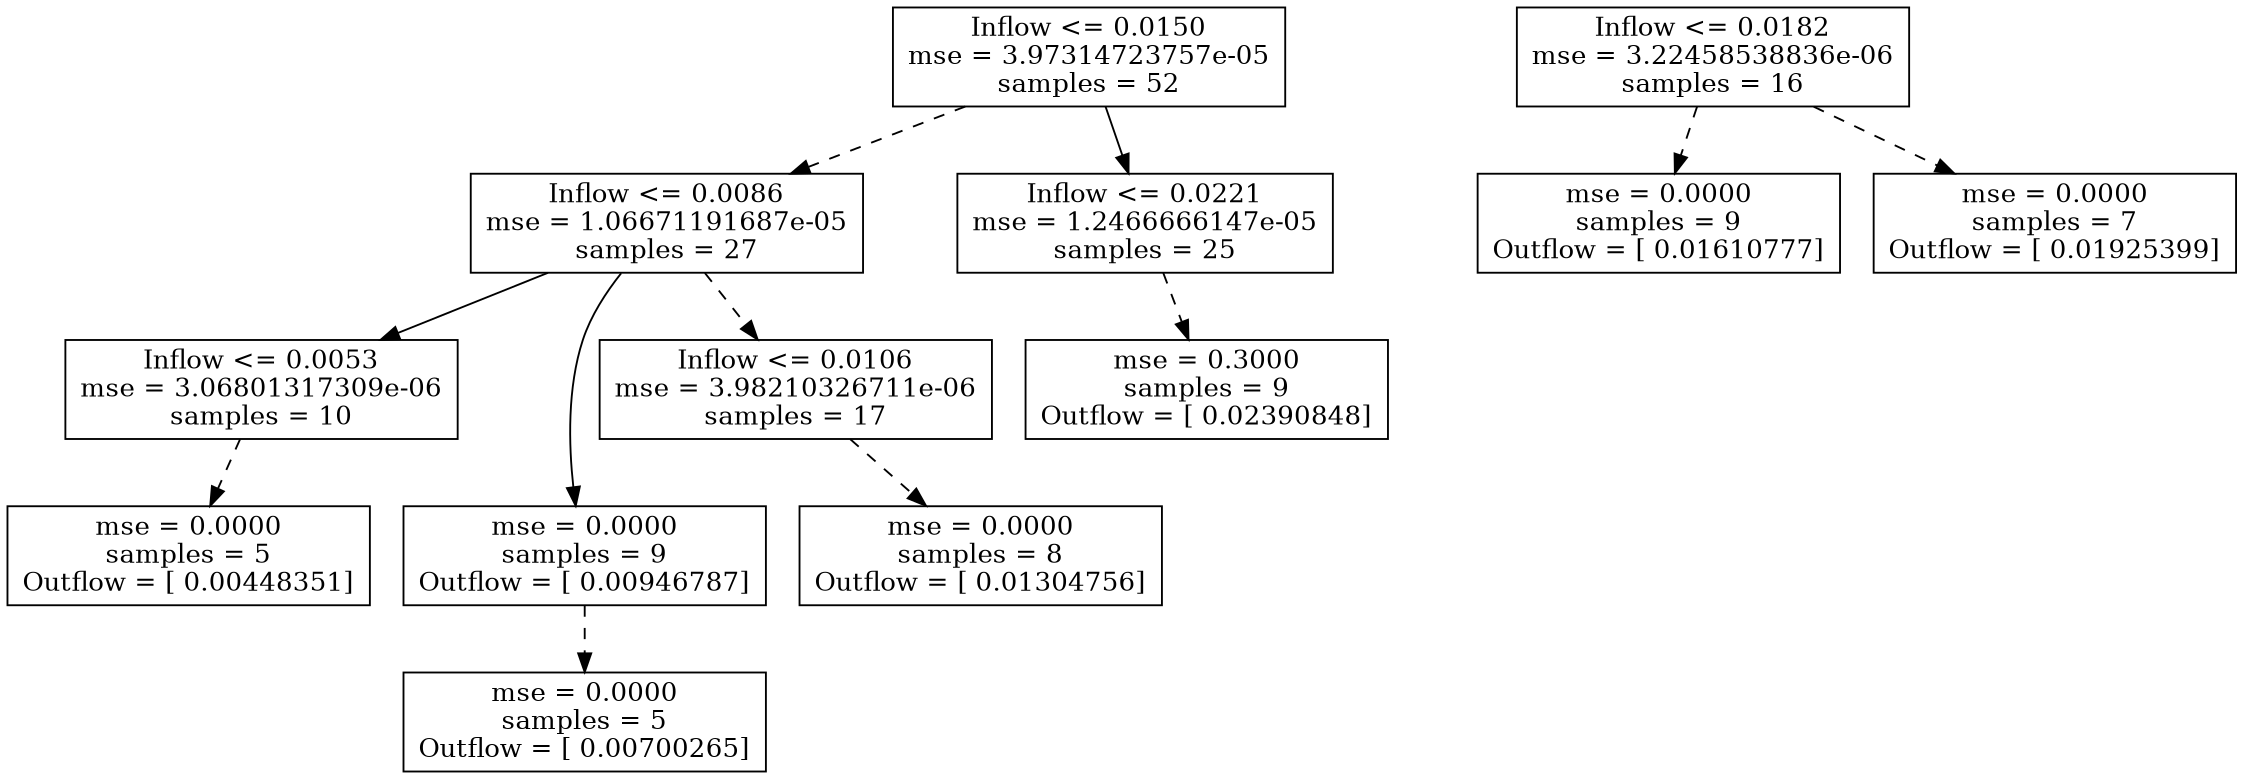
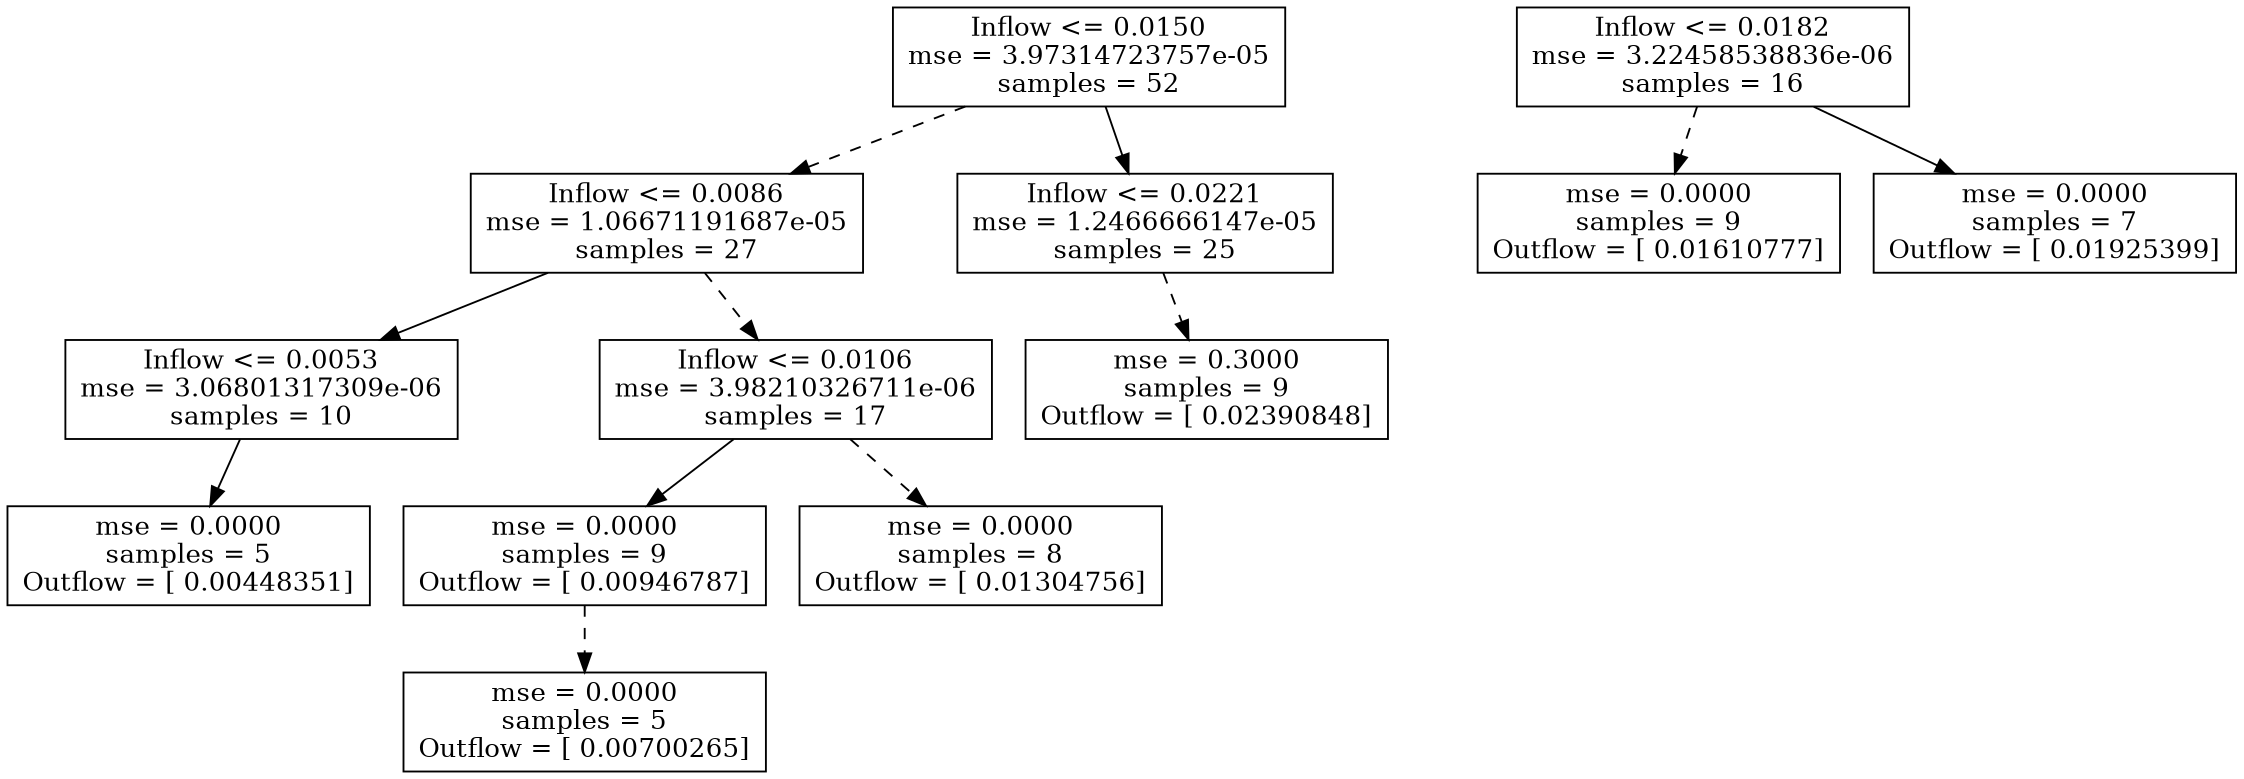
edge "Inflow <= 0.0182 mse = 3.22458538836e-06 samples = 16" -> "mse = 0.0000 samples = 7 Outflow = [ 0.01925399]": style dashed -> solid
edge "Inflow <= 0.0086 mse = 1.06671191687e-05 samples = 27" -> "mse = 0.0000 samples = 9 Outflow = [ 0.00946787]": now "Inflow <= 0.0106 mse = 3.98210326711e-06 samples = 17" -> "mse = 0.0000 samples = 9 Outflow = [ 0.00946787]"
edge "Inflow <= 0.0053 mse = 3.06801317309e-06 samples = 10" -> "mse = 0.0000 samples = 5 Outflow = [ 0.00448351]": style dashed -> solid
